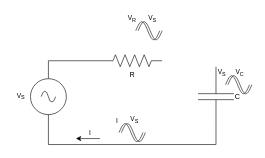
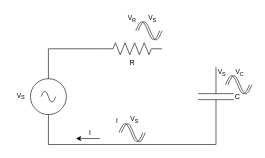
node "R": moved (132, 61) -> (132, 49)
